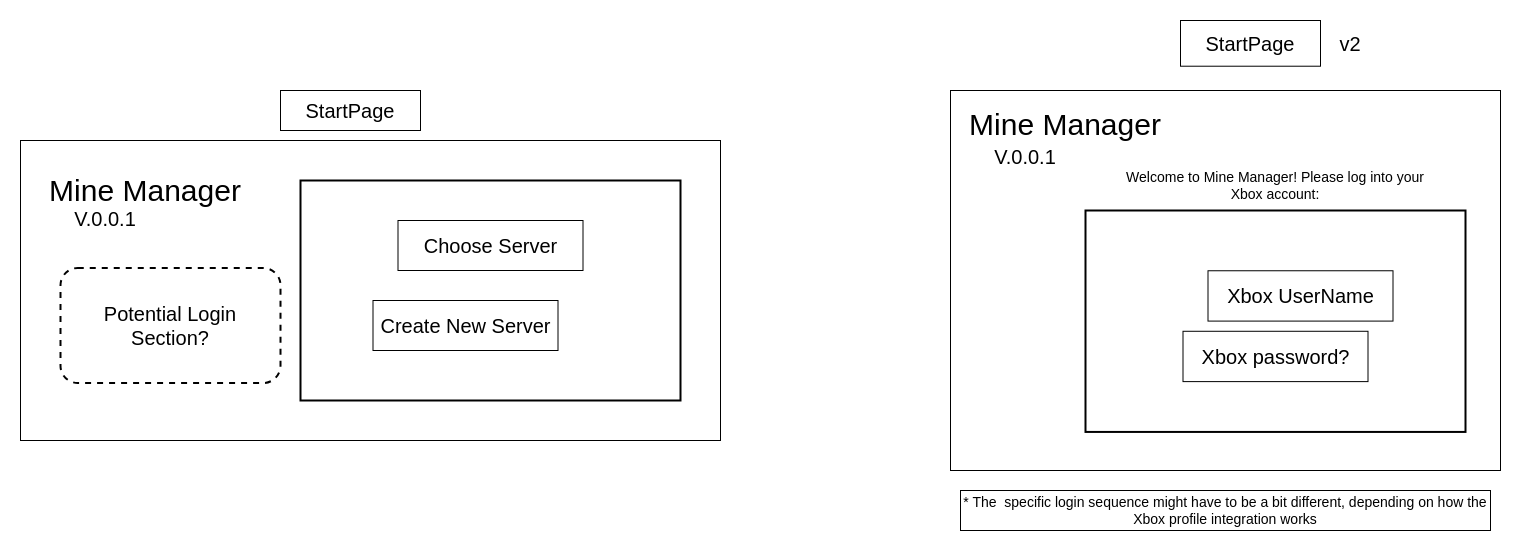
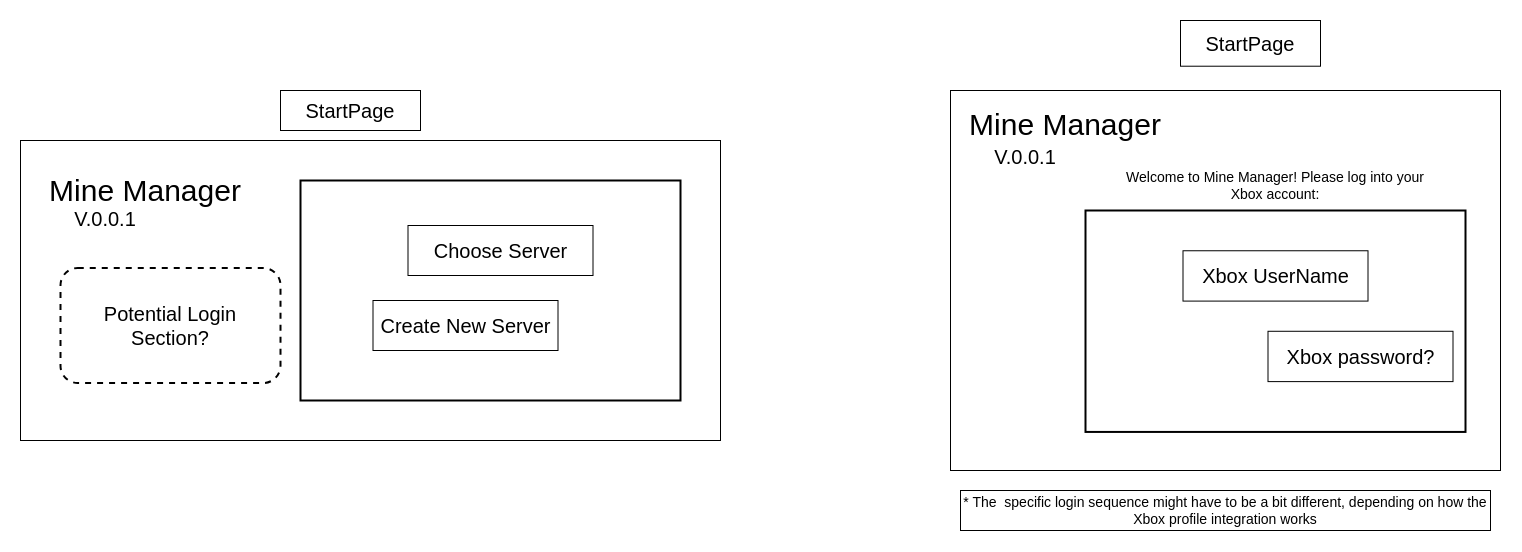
node "v2": removed
node "Choose Server": moved (491, 246) -> (501, 251)
node "Xbox UserName": moved (1301, 296) -> (1276, 276)
node "Xbox password?": moved (1276, 356) -> (1361, 356)
